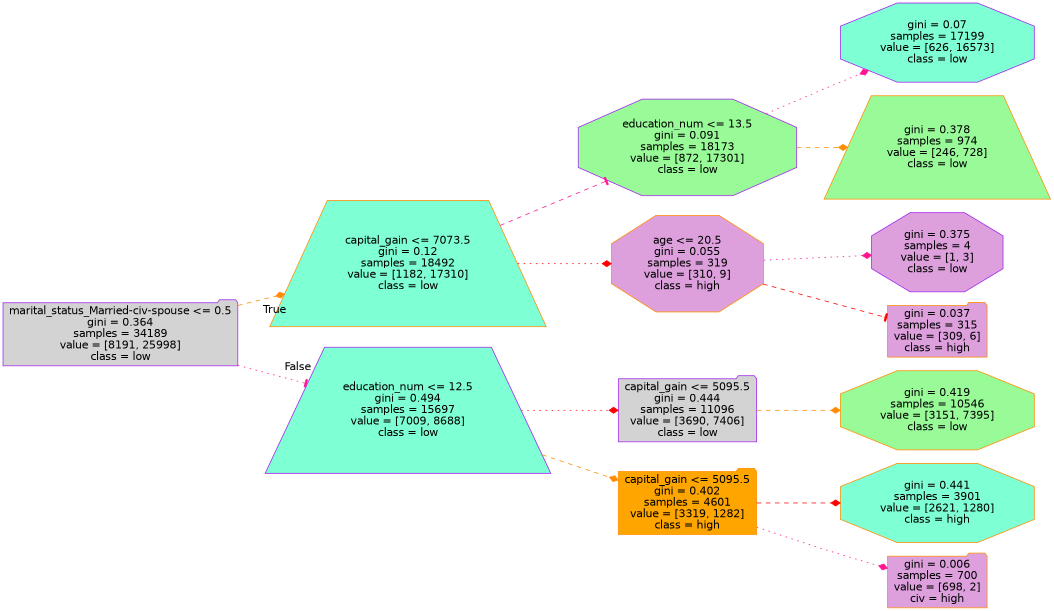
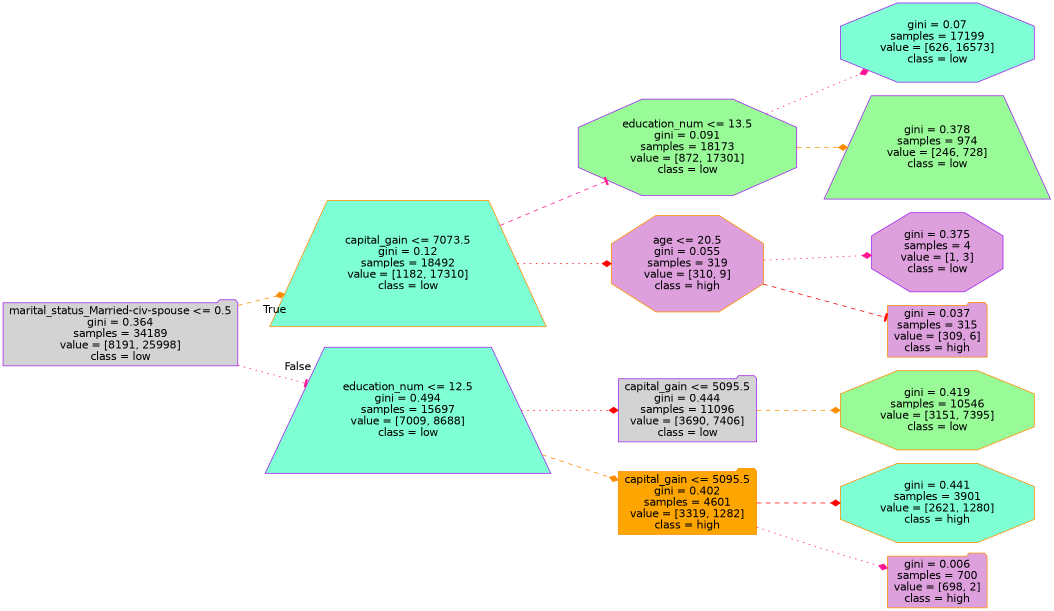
node "gini = 0.378 samples = 974 value = [246, 728] class = low": color darkorange -> purple
node "gini = 0.006 samples = 700 value = [698, 2] civ = high": label "gini = 0.006 samples = 700 value = [698, 2] civ = high" -> "gini = 0.006 samples = 700 value = [698, 2] class = high"
